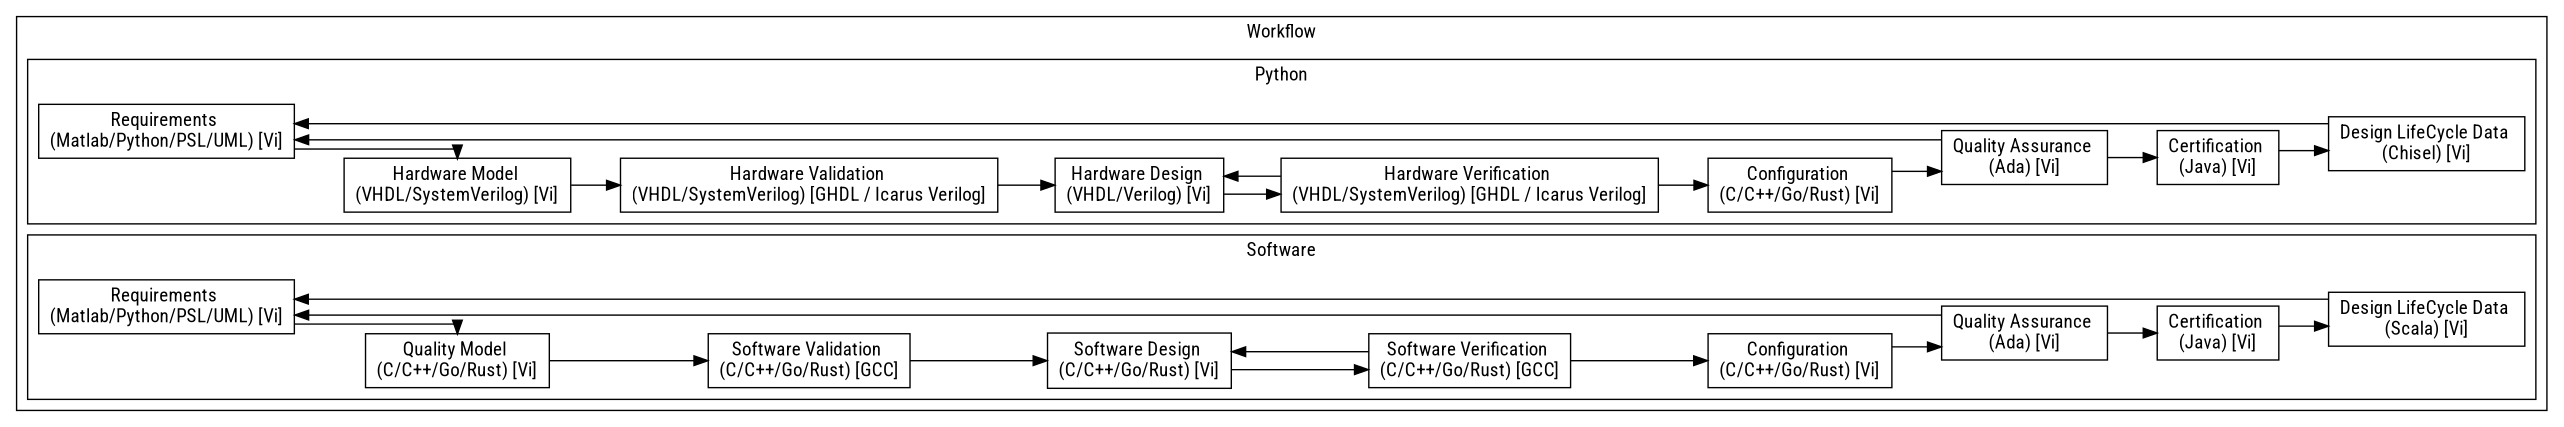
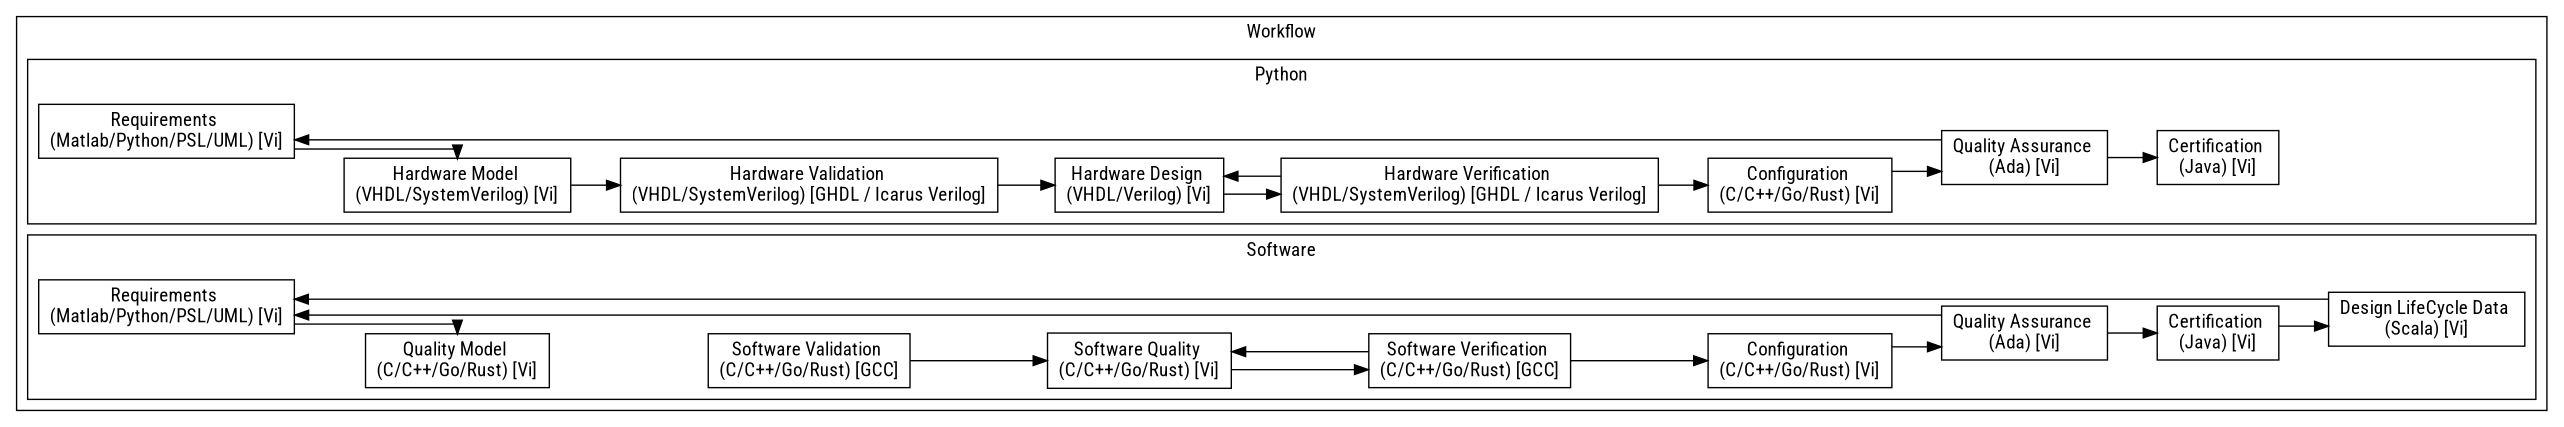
node "Design LifeCycle Data (Chisel) [Vi]": removed
edge "Quality Model (C/C++/Go/Rust) [Vi]" -> "Software Validation (C/C++/Go/Rust) [GCC]": removed
node "Software Design (C/C++/Go/Rust) [Vi]": label "Software Design (C/C++/Go/Rust) [Vi]" -> "Software Quality (C/C++/Go/Rust) [Vi]"
